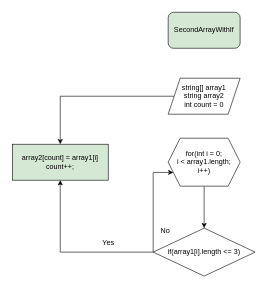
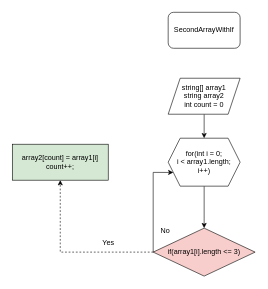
node "SecondArrayWithIf": fillcolor #d5e8d4 -> #ffffff
edge "string[] array1 string array2 int count = 0" -> "array2[count] = array1[i] count++;": now "string[] array1 string array2 int count = 0" -> "for(int i = 0; i < array1.length; i++)"
edge "if(array1[i].length <= 3)" -> "array2[count] = array1[i] count++;": style solid -> dashed
node "if(array1[i].length <= 3)": fillcolor #ffffff -> #f8cecc
